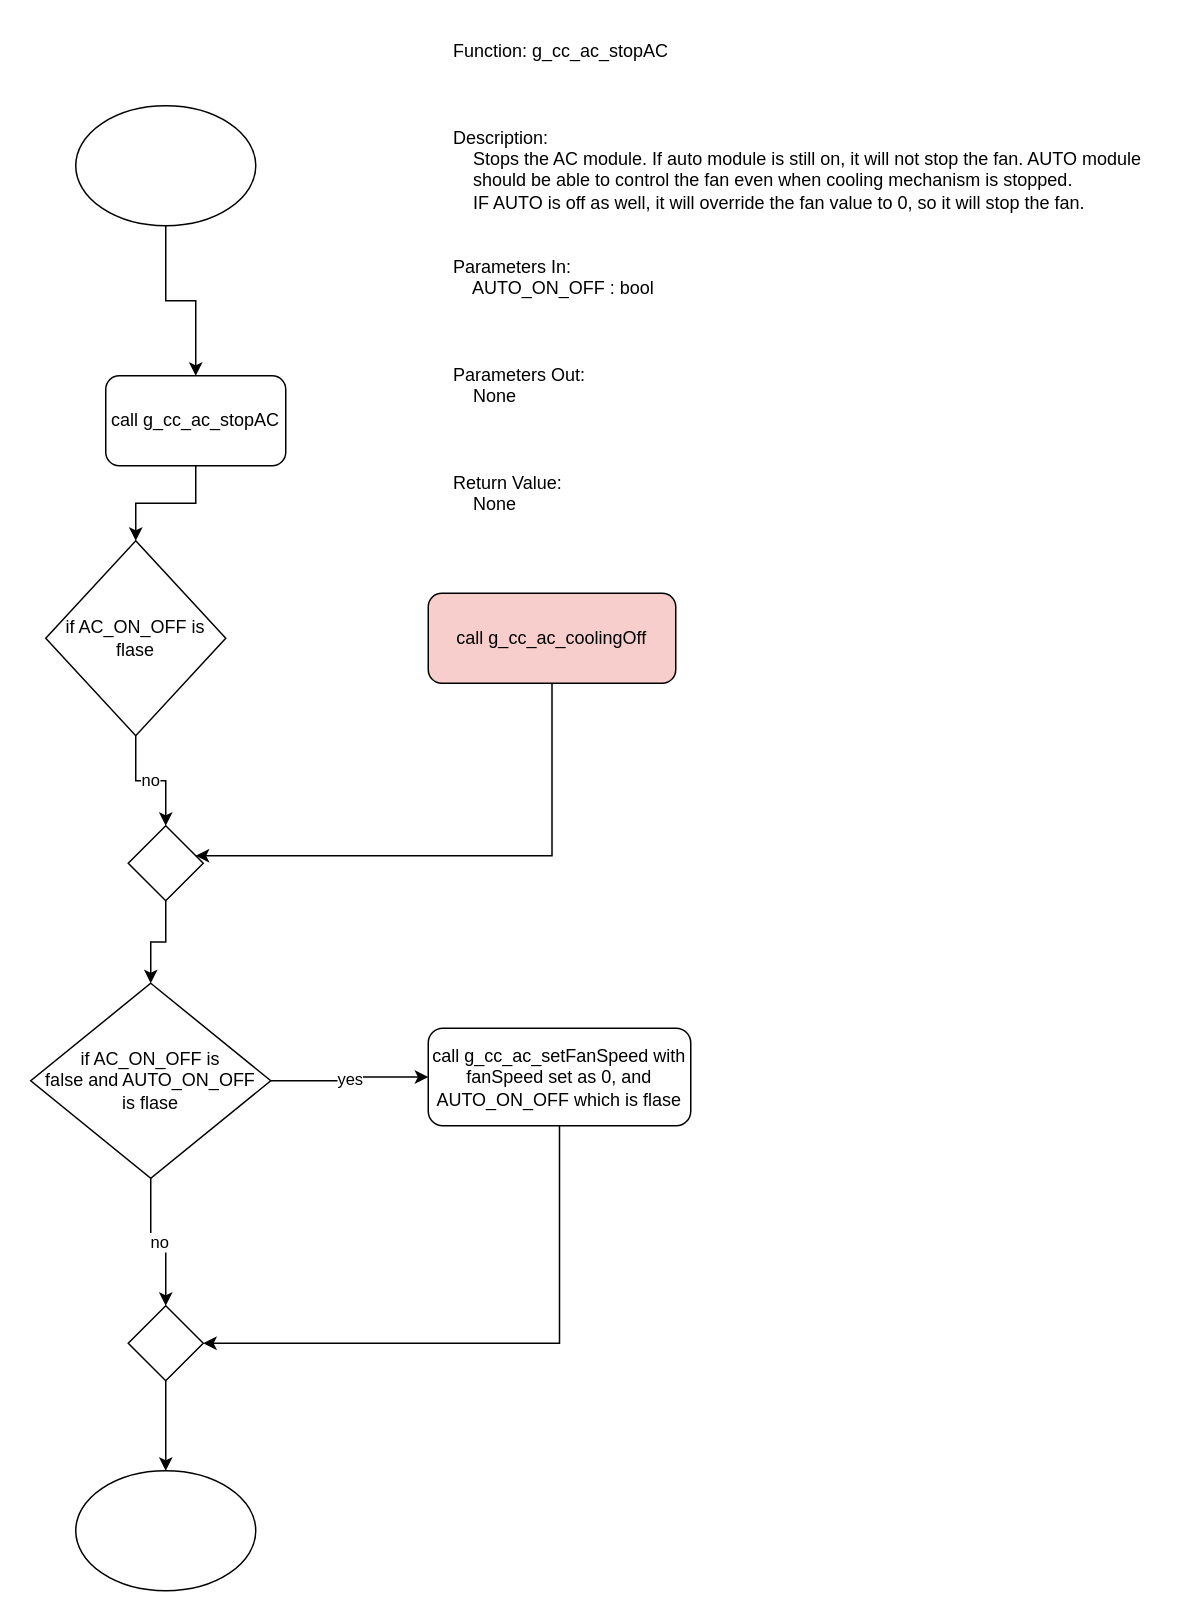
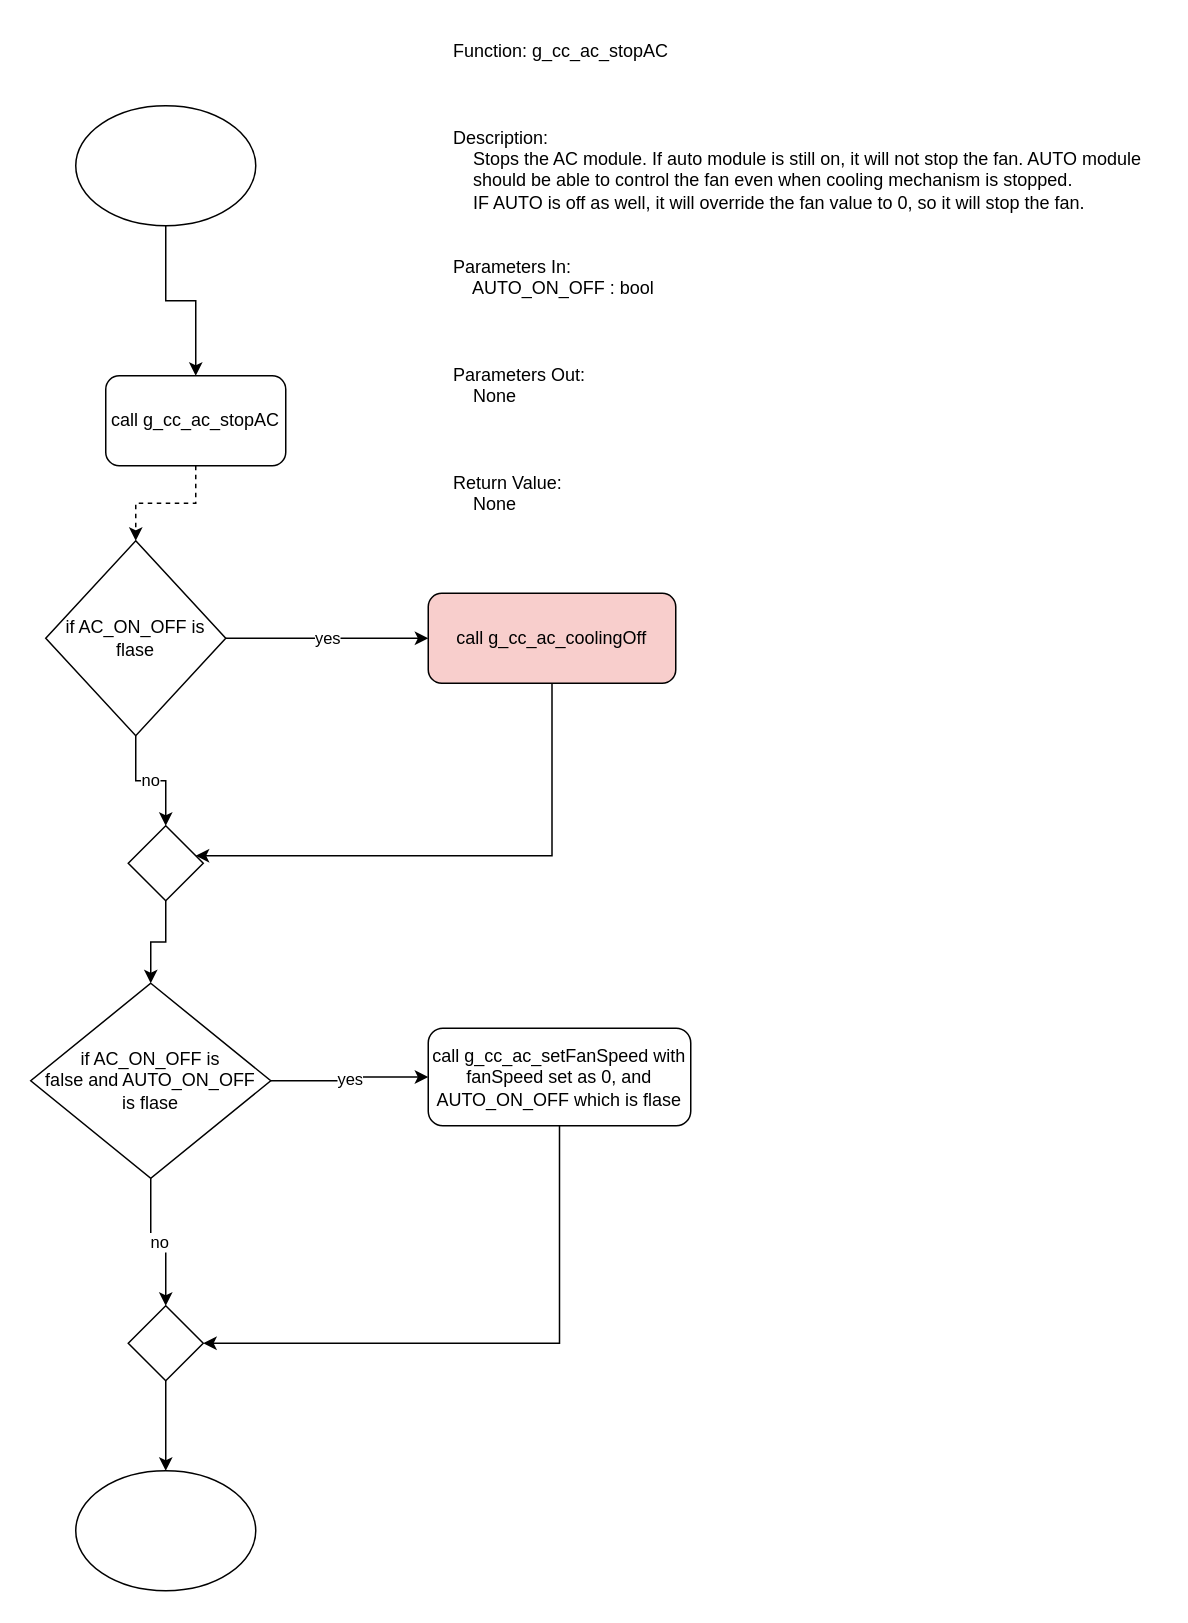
edge "call g_cc_ac_stopAC" -> "if AC_ON_OFF is flase": style solid -> dashed
edge "if AC_ON_OFF is flase" -> "call g_cc_ac_coolingOff": added, label "yes"
